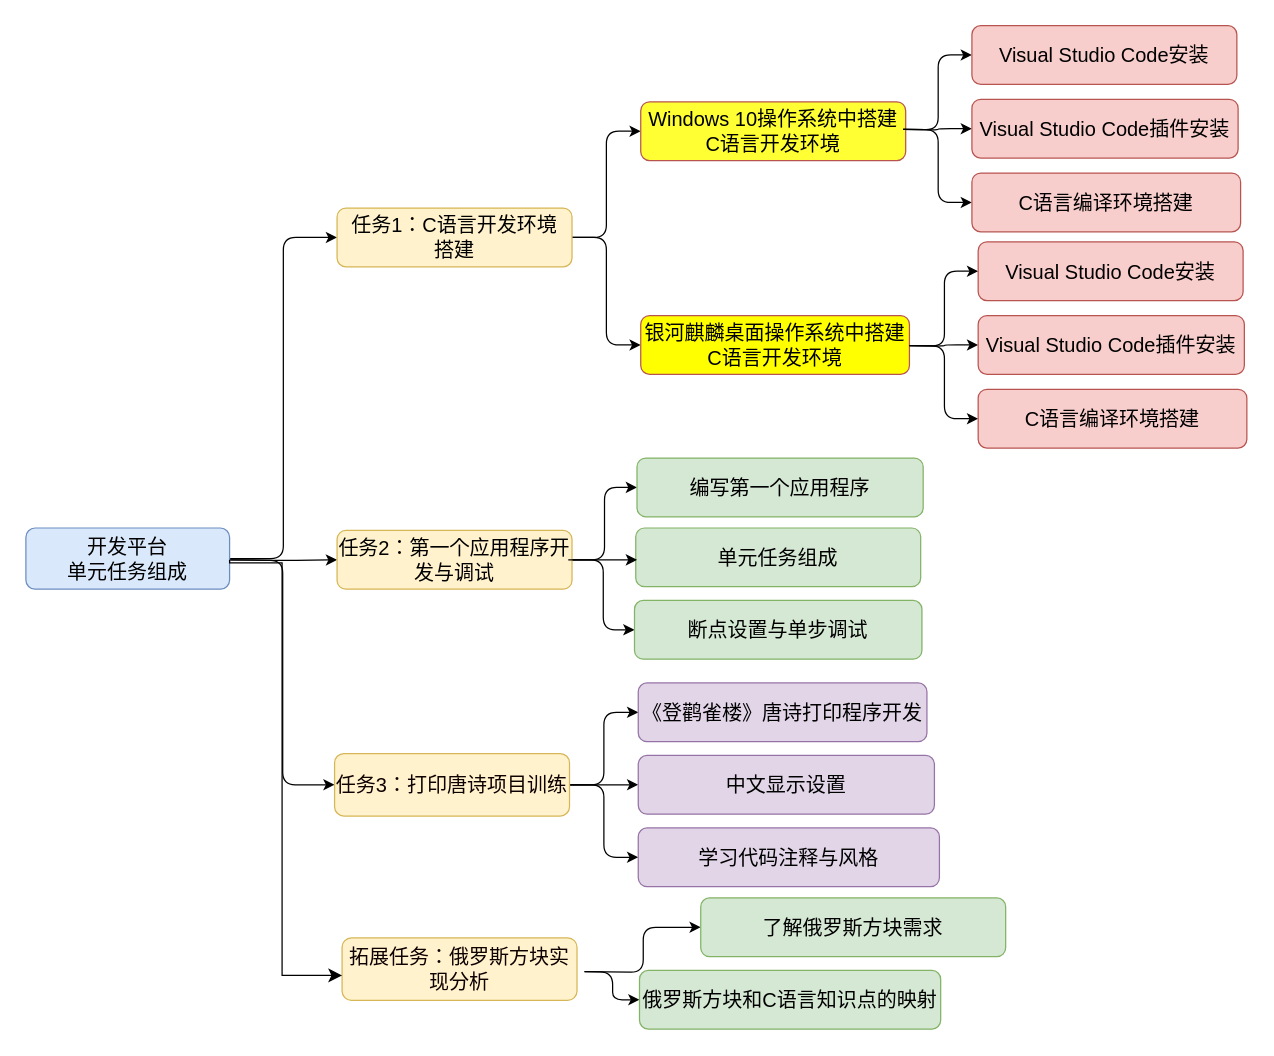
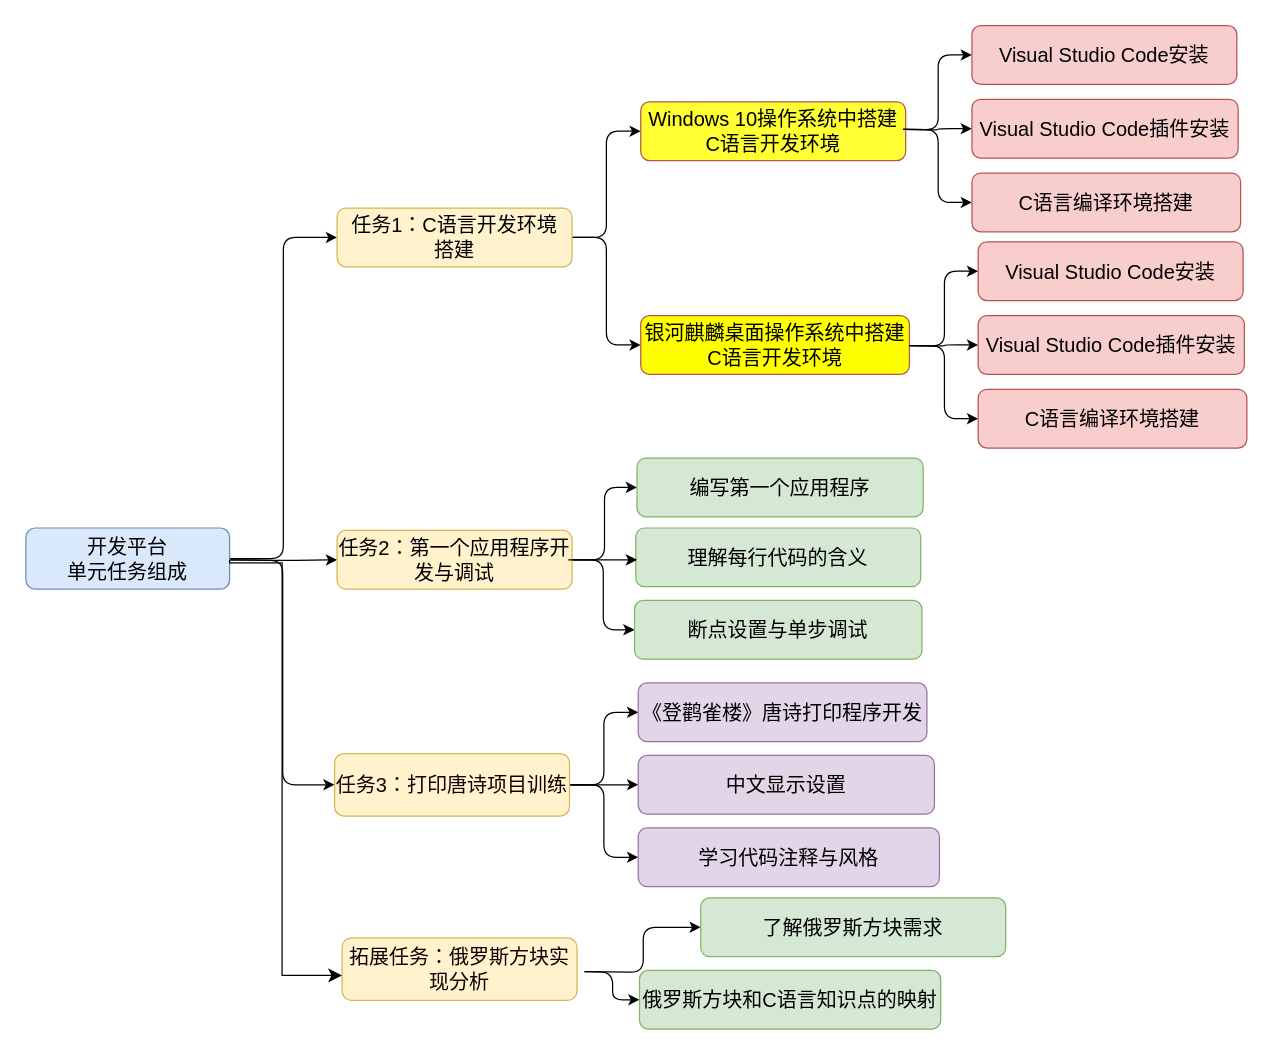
node "单元任务组成": label "单元任务组成" -> "理解每行代码的含义"
